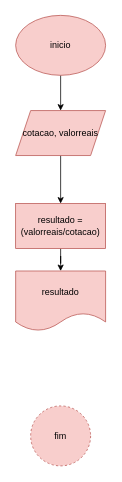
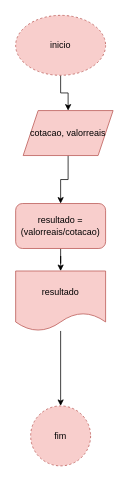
node "inicio": style solid -> dashed
node "cotacao, valorreais": moved (60, 133) -> (68, 133)
node "resultado = (valorreais/cotacao)": shape rectangle -> rounded rectangle
edge "resultado" -> "fim": added
